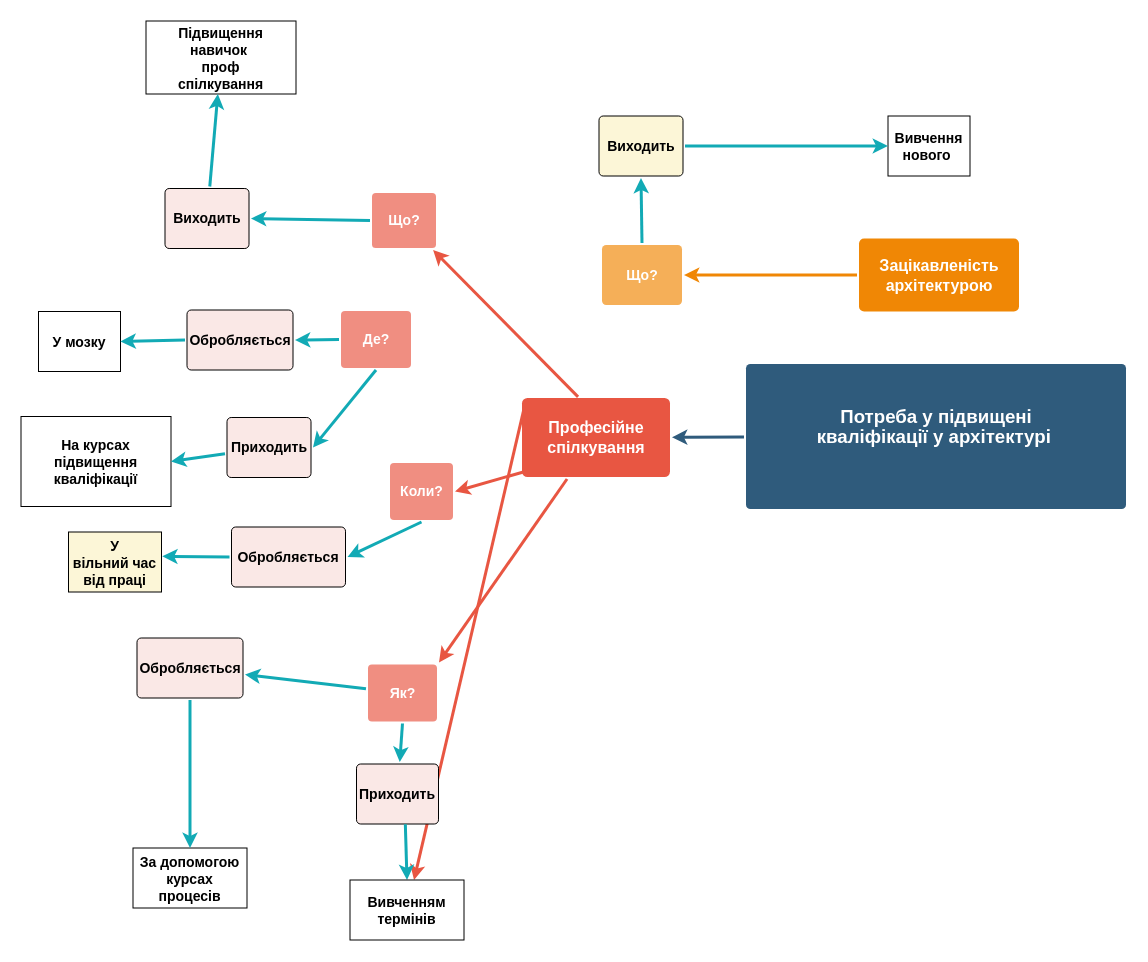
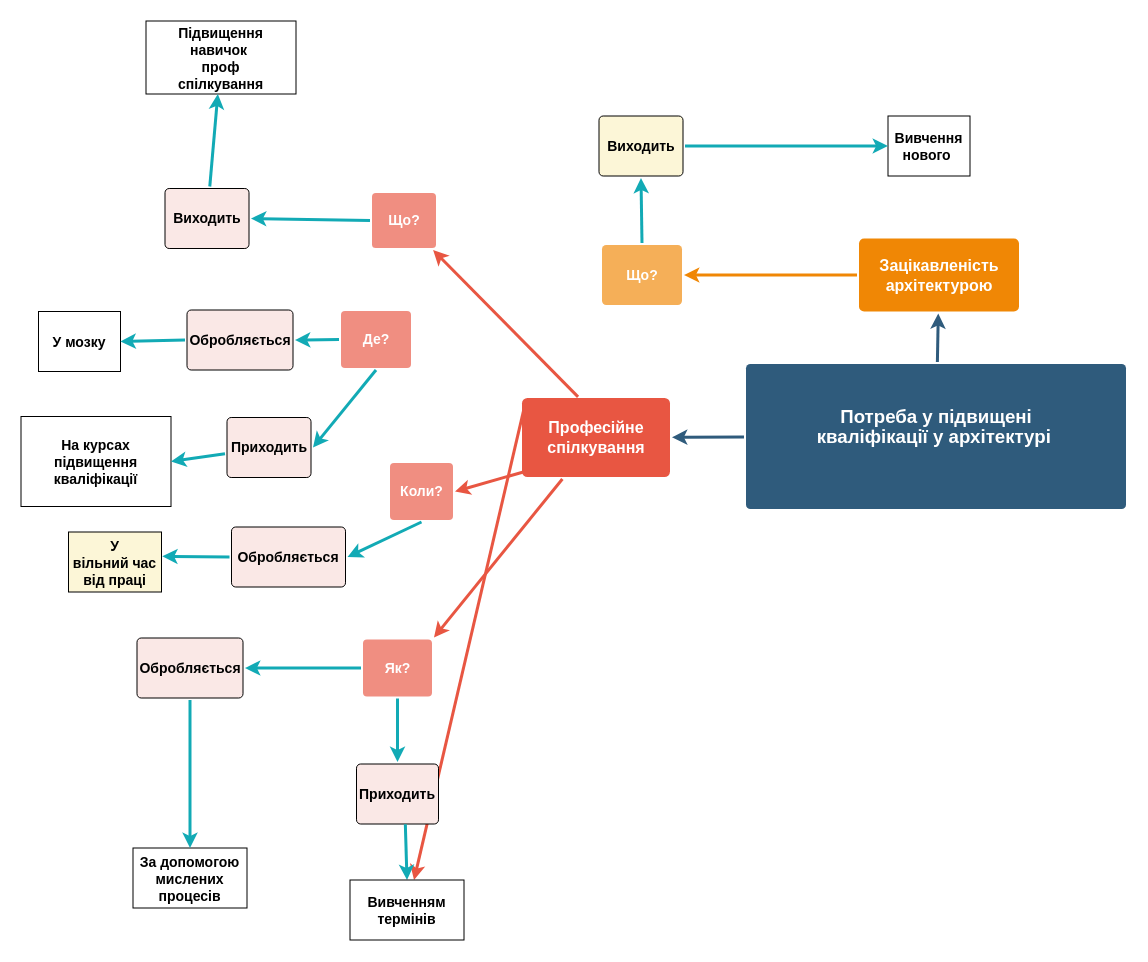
edge "Потреба у підвищені кваліфікації у архітектурі" -> "Зацікавленість архітектурою": added
node "Як?": moved (403, 693) -> (398, 668)
node "За допомогою курсах процесів": label "За допомогою курсах процесів" -> "За допомогою мислених процесів"
